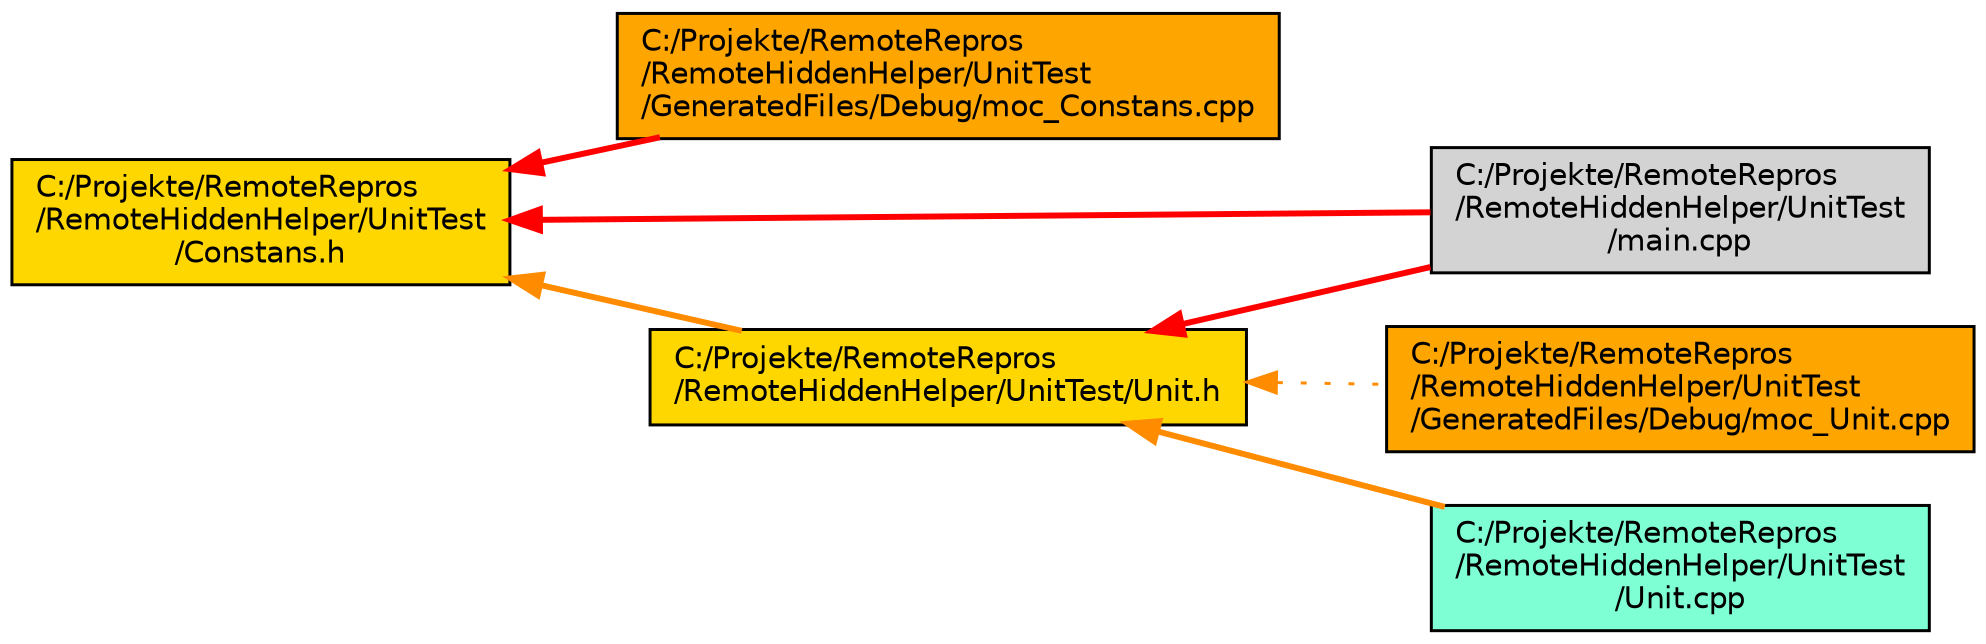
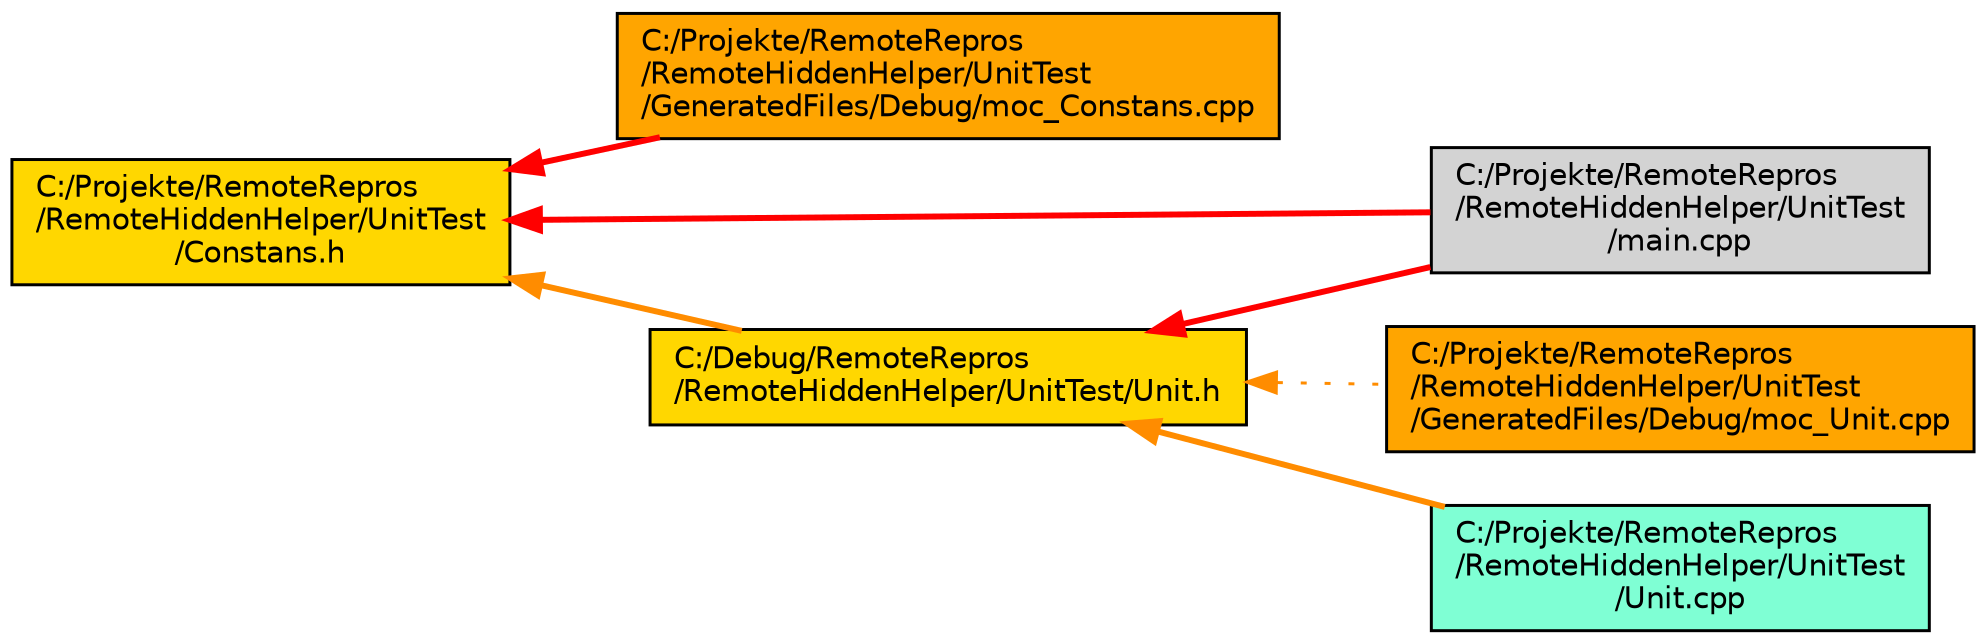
node "C:/Projekte/RemoteRepros /RemoteHiddenHelper/UnitTest/Unit.h": label "C:/Projekte/RemoteRepros /RemoteHiddenHelper/UnitTest/Unit.h" -> "C:/Debug/RemoteRepros /RemoteHiddenHelper/UnitTest/Unit.h"
